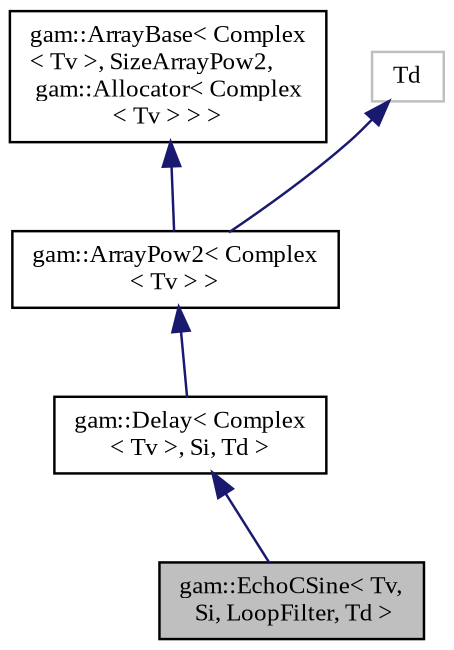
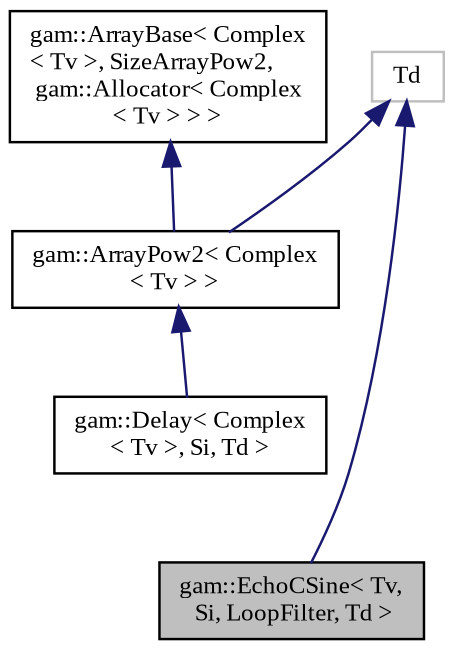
edge "gam::EchoCSine< Tv, Si, LoopFilter, Td >" -> "gam::Delay< Complex < Tv >, Si, Td >": now "gam::EchoCSine< Tv, Si, LoopFilter, Td >" -> "Td"
